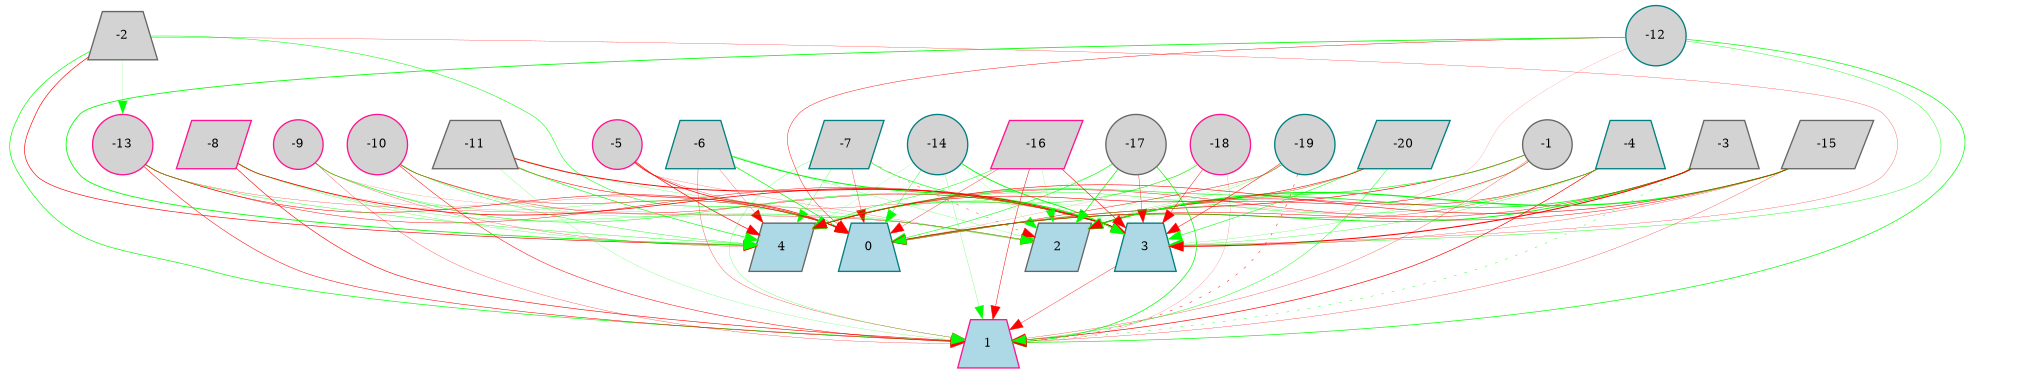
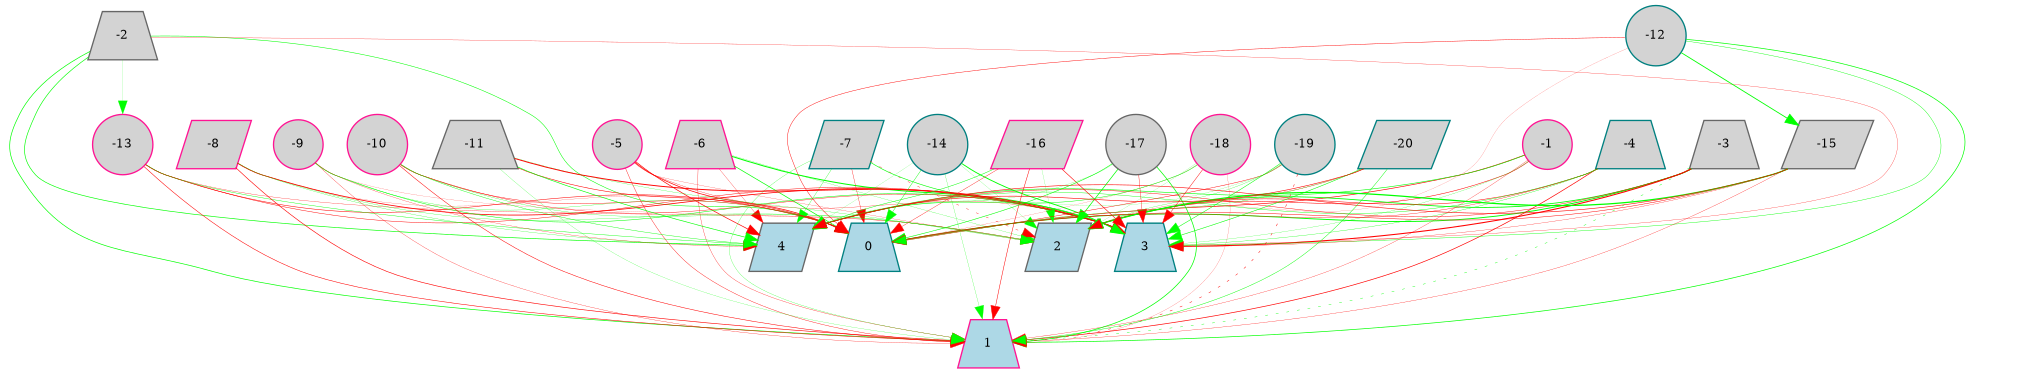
edge "-12" -> "4": now "-12" -> "-15"
node "-6": color teal -> deeppink
node "-1": color gray40 -> deeppink
edge "-19" -> "3": color red -> green
edge "-2" -> "4": color red -> green
edge "3" -> "1": now "-5" -> "1"
